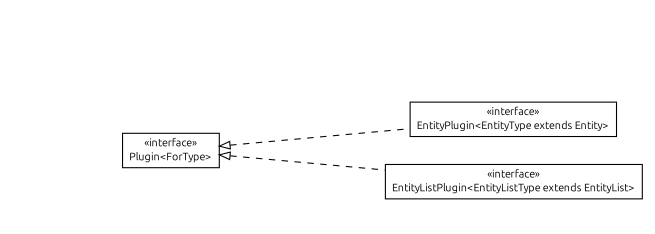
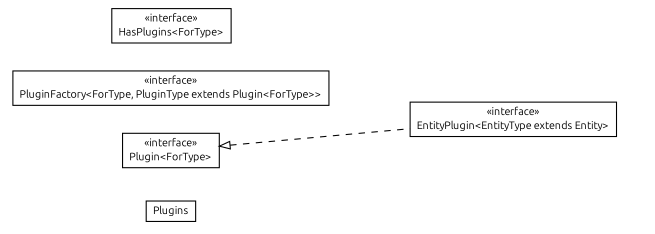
node "HasPlugins<ForType>": added
node "PluginFactory<ForType, PluginType extends Plugin<ForType>>": added
node "EntityListPlugin<EntityListType extends EntityList>": removed
node "Plugins": added
